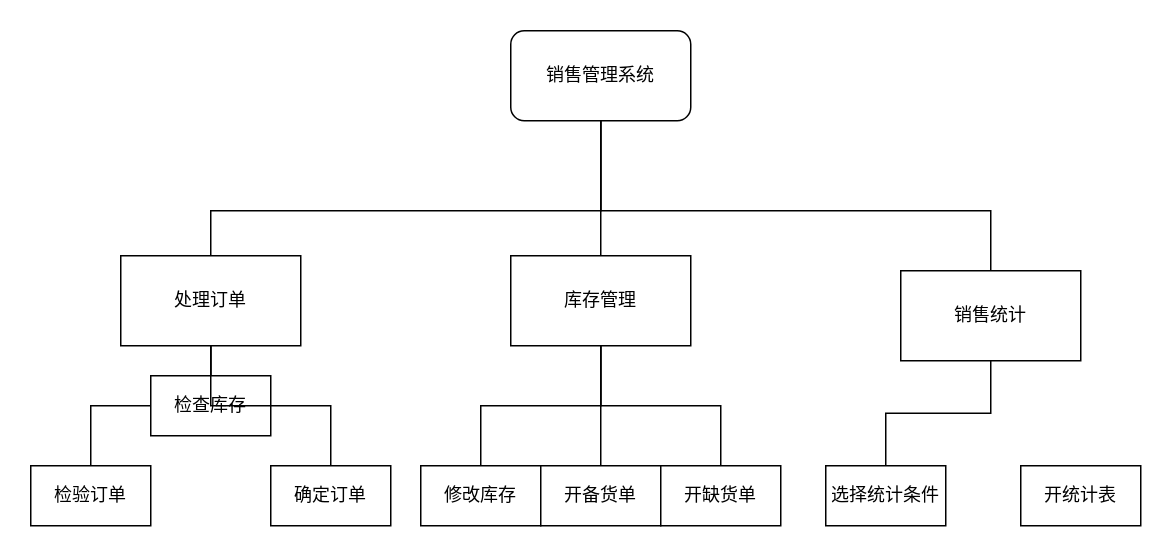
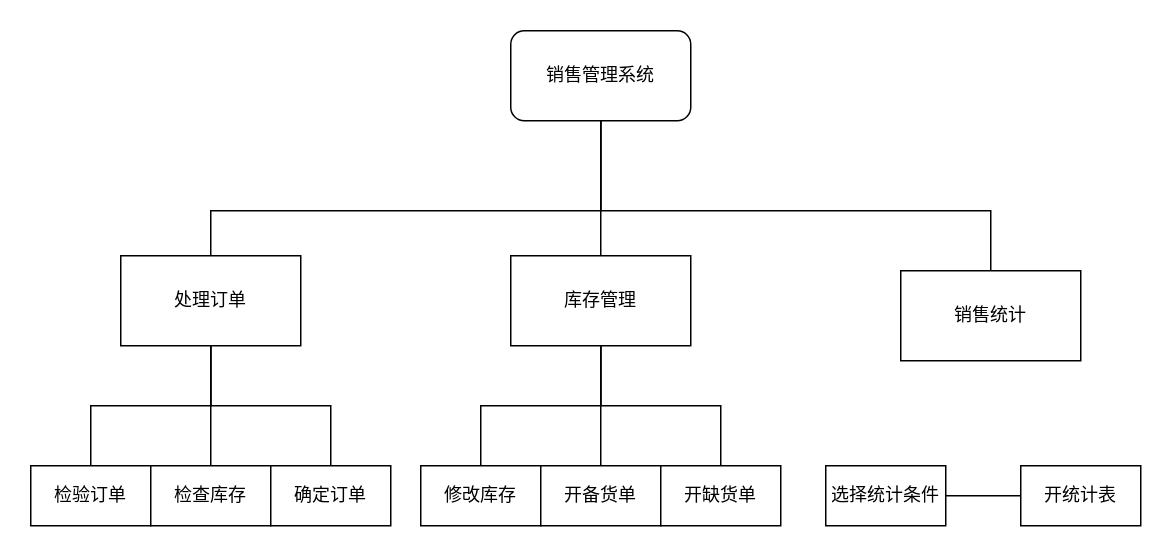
node "检查库存": moved (211, 406) -> (211, 496)
edge "销售统计" -- "选择统计条件": now "开统计表" -- "选择统计条件"
